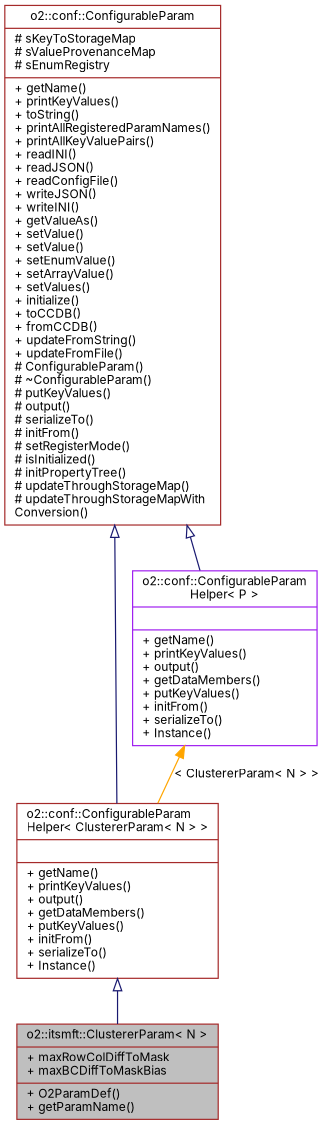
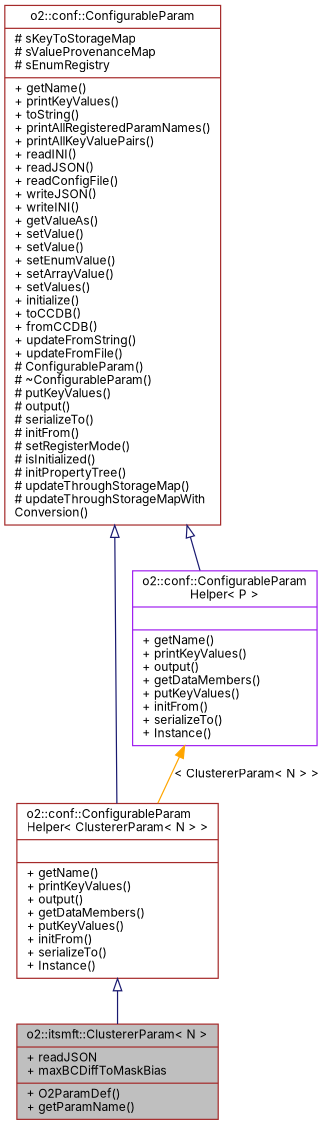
node "o2::itsmft::ClustererParam< N >": text "+ maxRowColDiffToMask" -> "+ readJSON"
